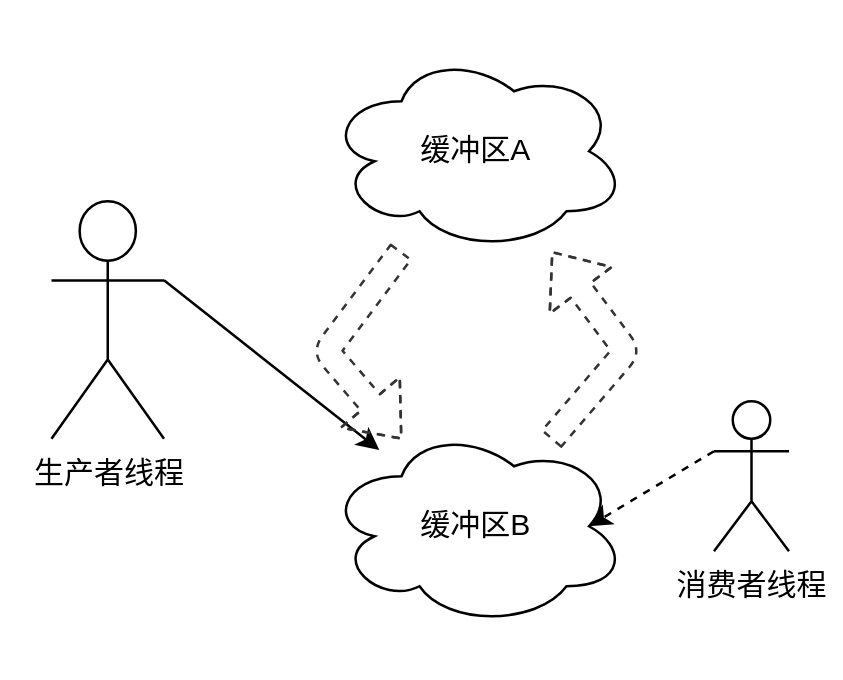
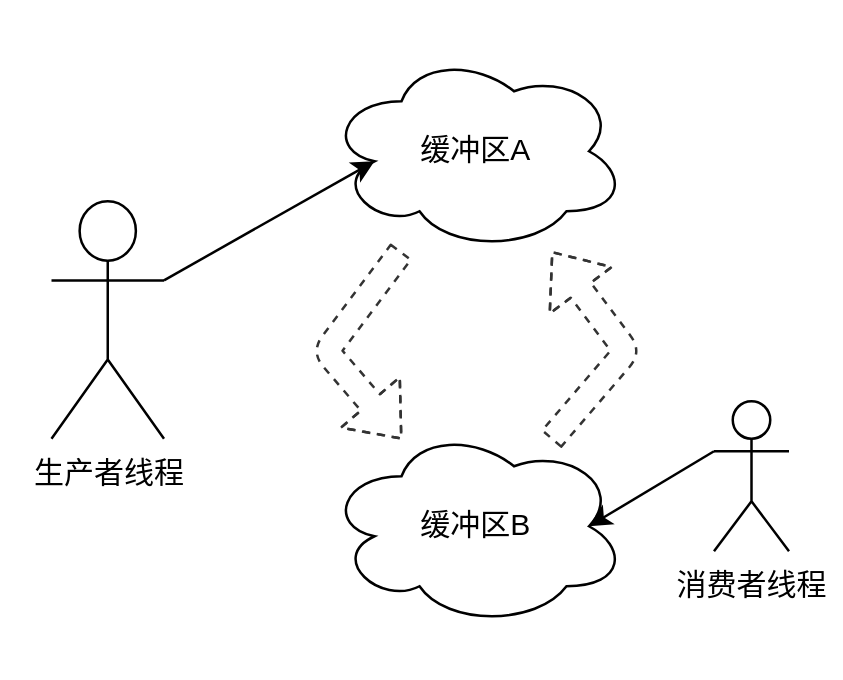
edge "生产者线程" -> "缓冲区B": now "生产者线程" -> "缓冲区A"
edge "消费者线程" -> "缓冲区B": style dashed -> solid
